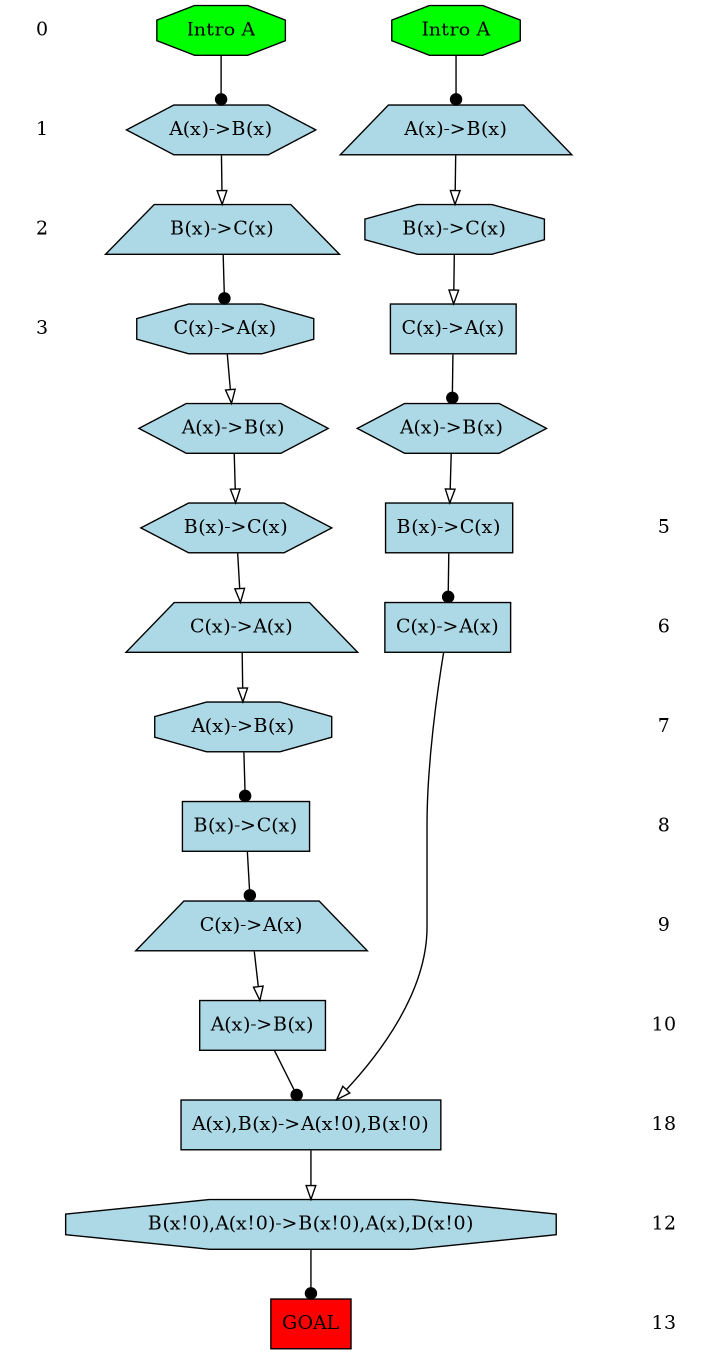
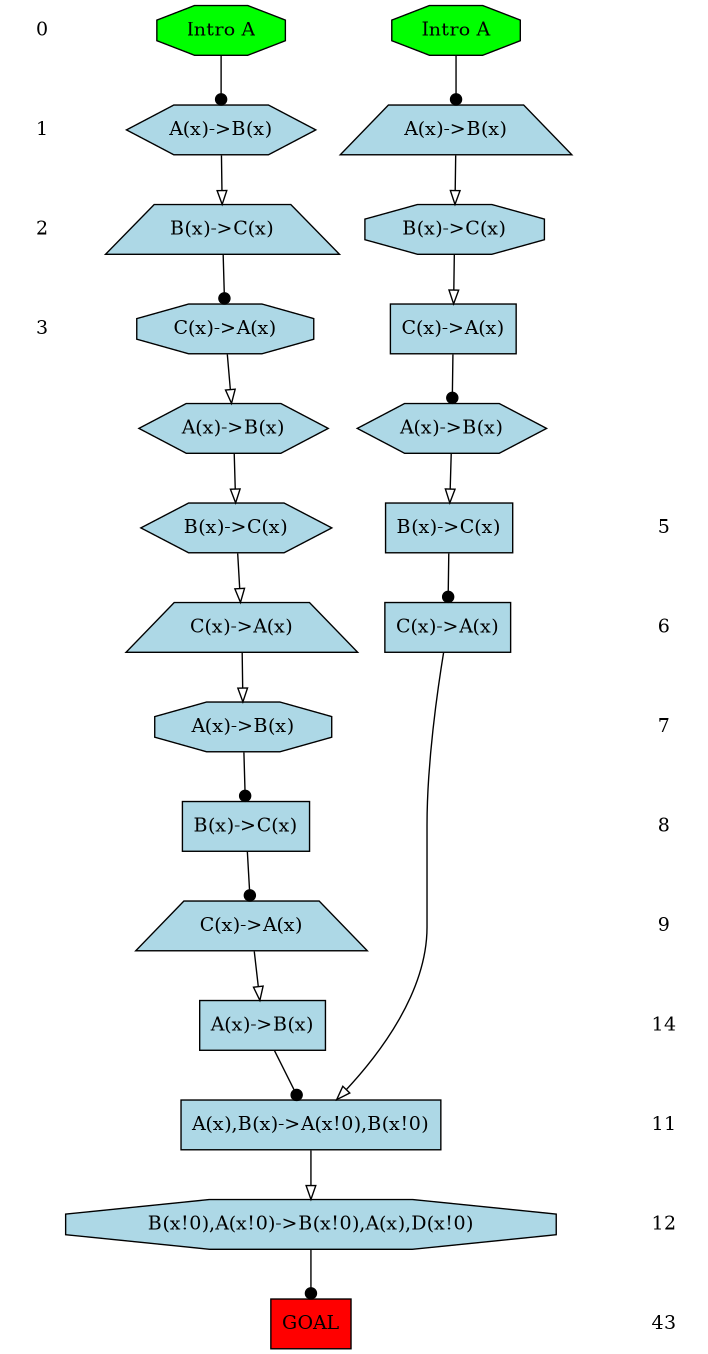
node "10": label "10" -> "14"
node "18": label "18" -> "11"
node "13": label "13" -> "43"
